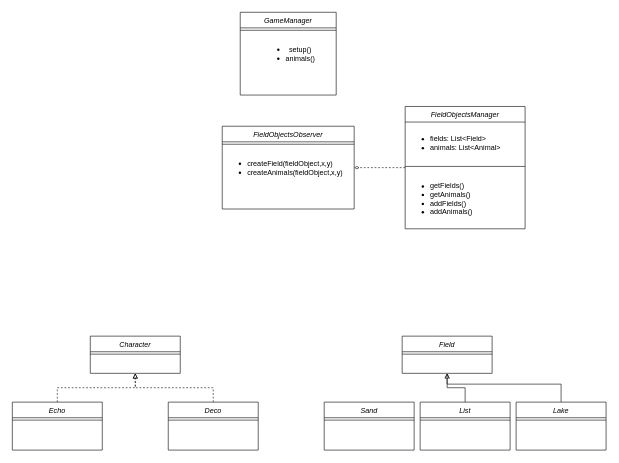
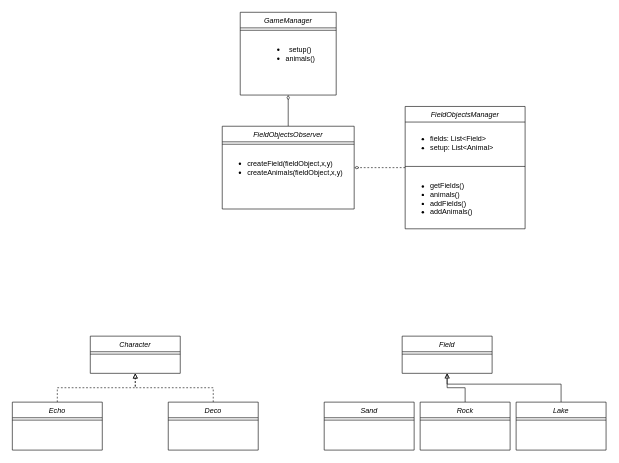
edge "FieldObjectsObserver" -> "GameManager": added
node "fields: List<Field> animals: List<Animal>": label "fields: List<Field> animals: List<Animal>" -> "fields: List<Field> setup: List<Animal>"
node "getFields() getAnimals() addFields() addAnimals()": label "getFields() getAnimals() addFields() addAnimals()" -> "getFields() animals() addFields() addAnimals()"
node "List": label "List" -> "Rock"
